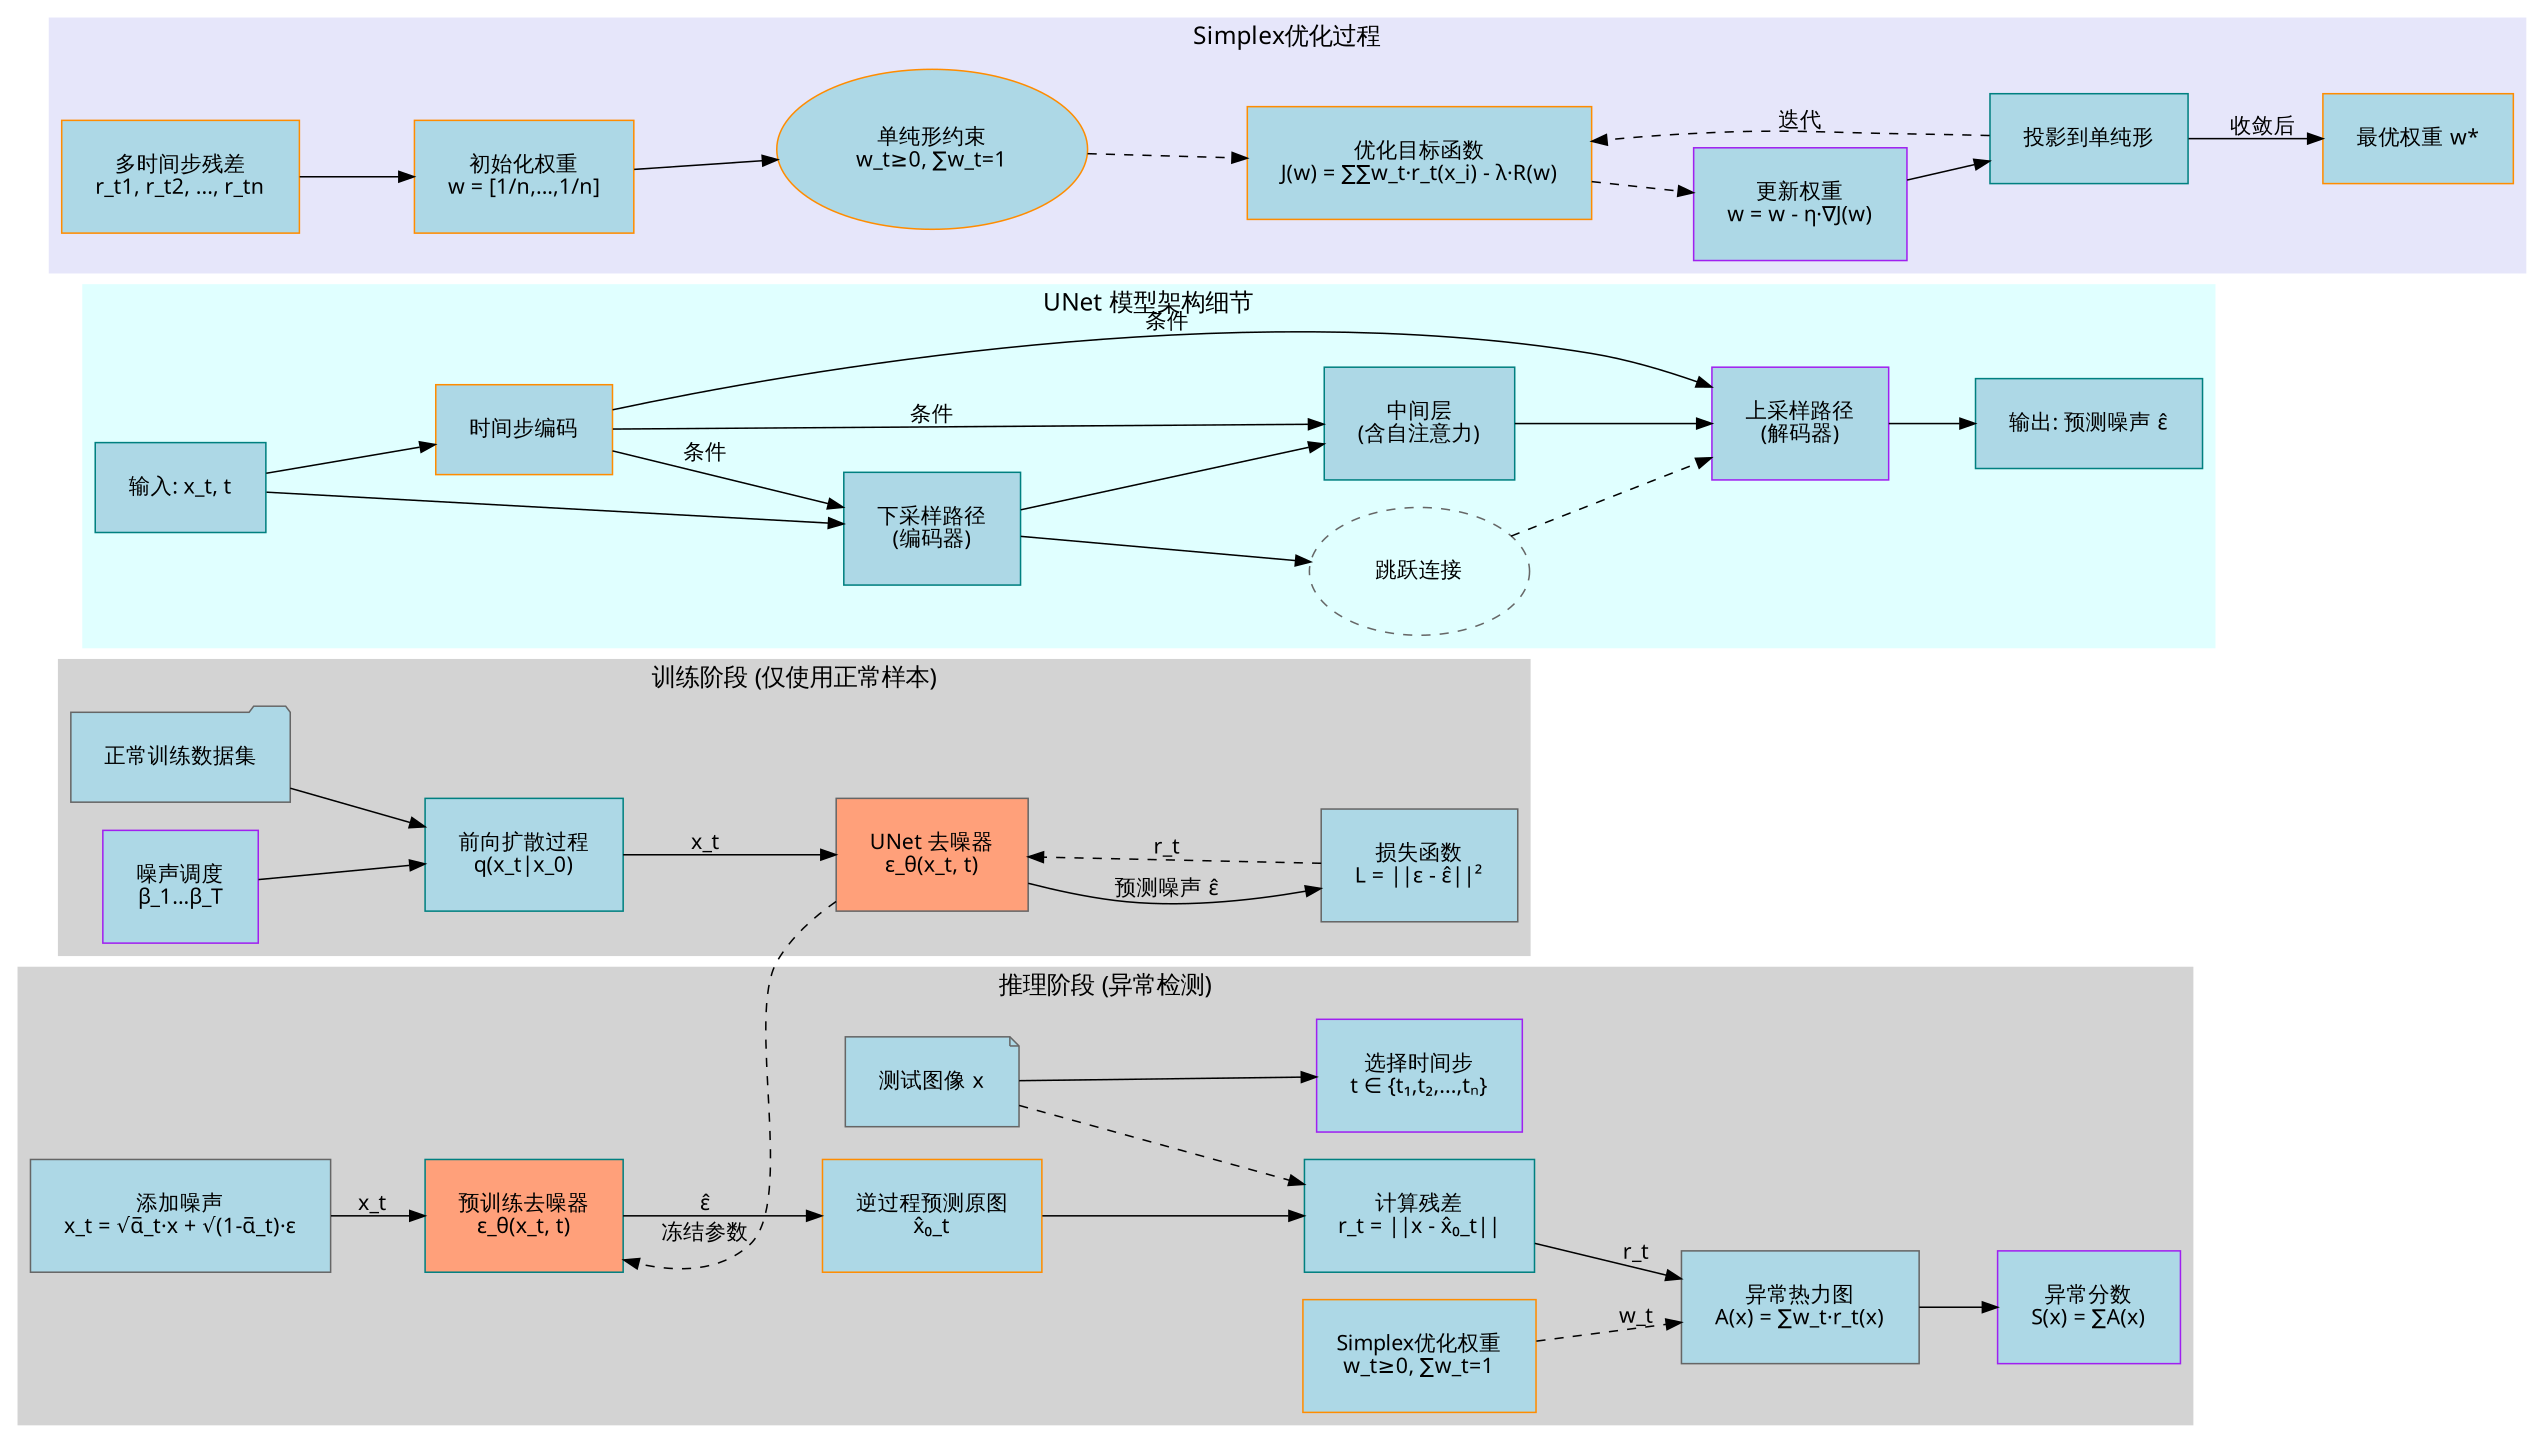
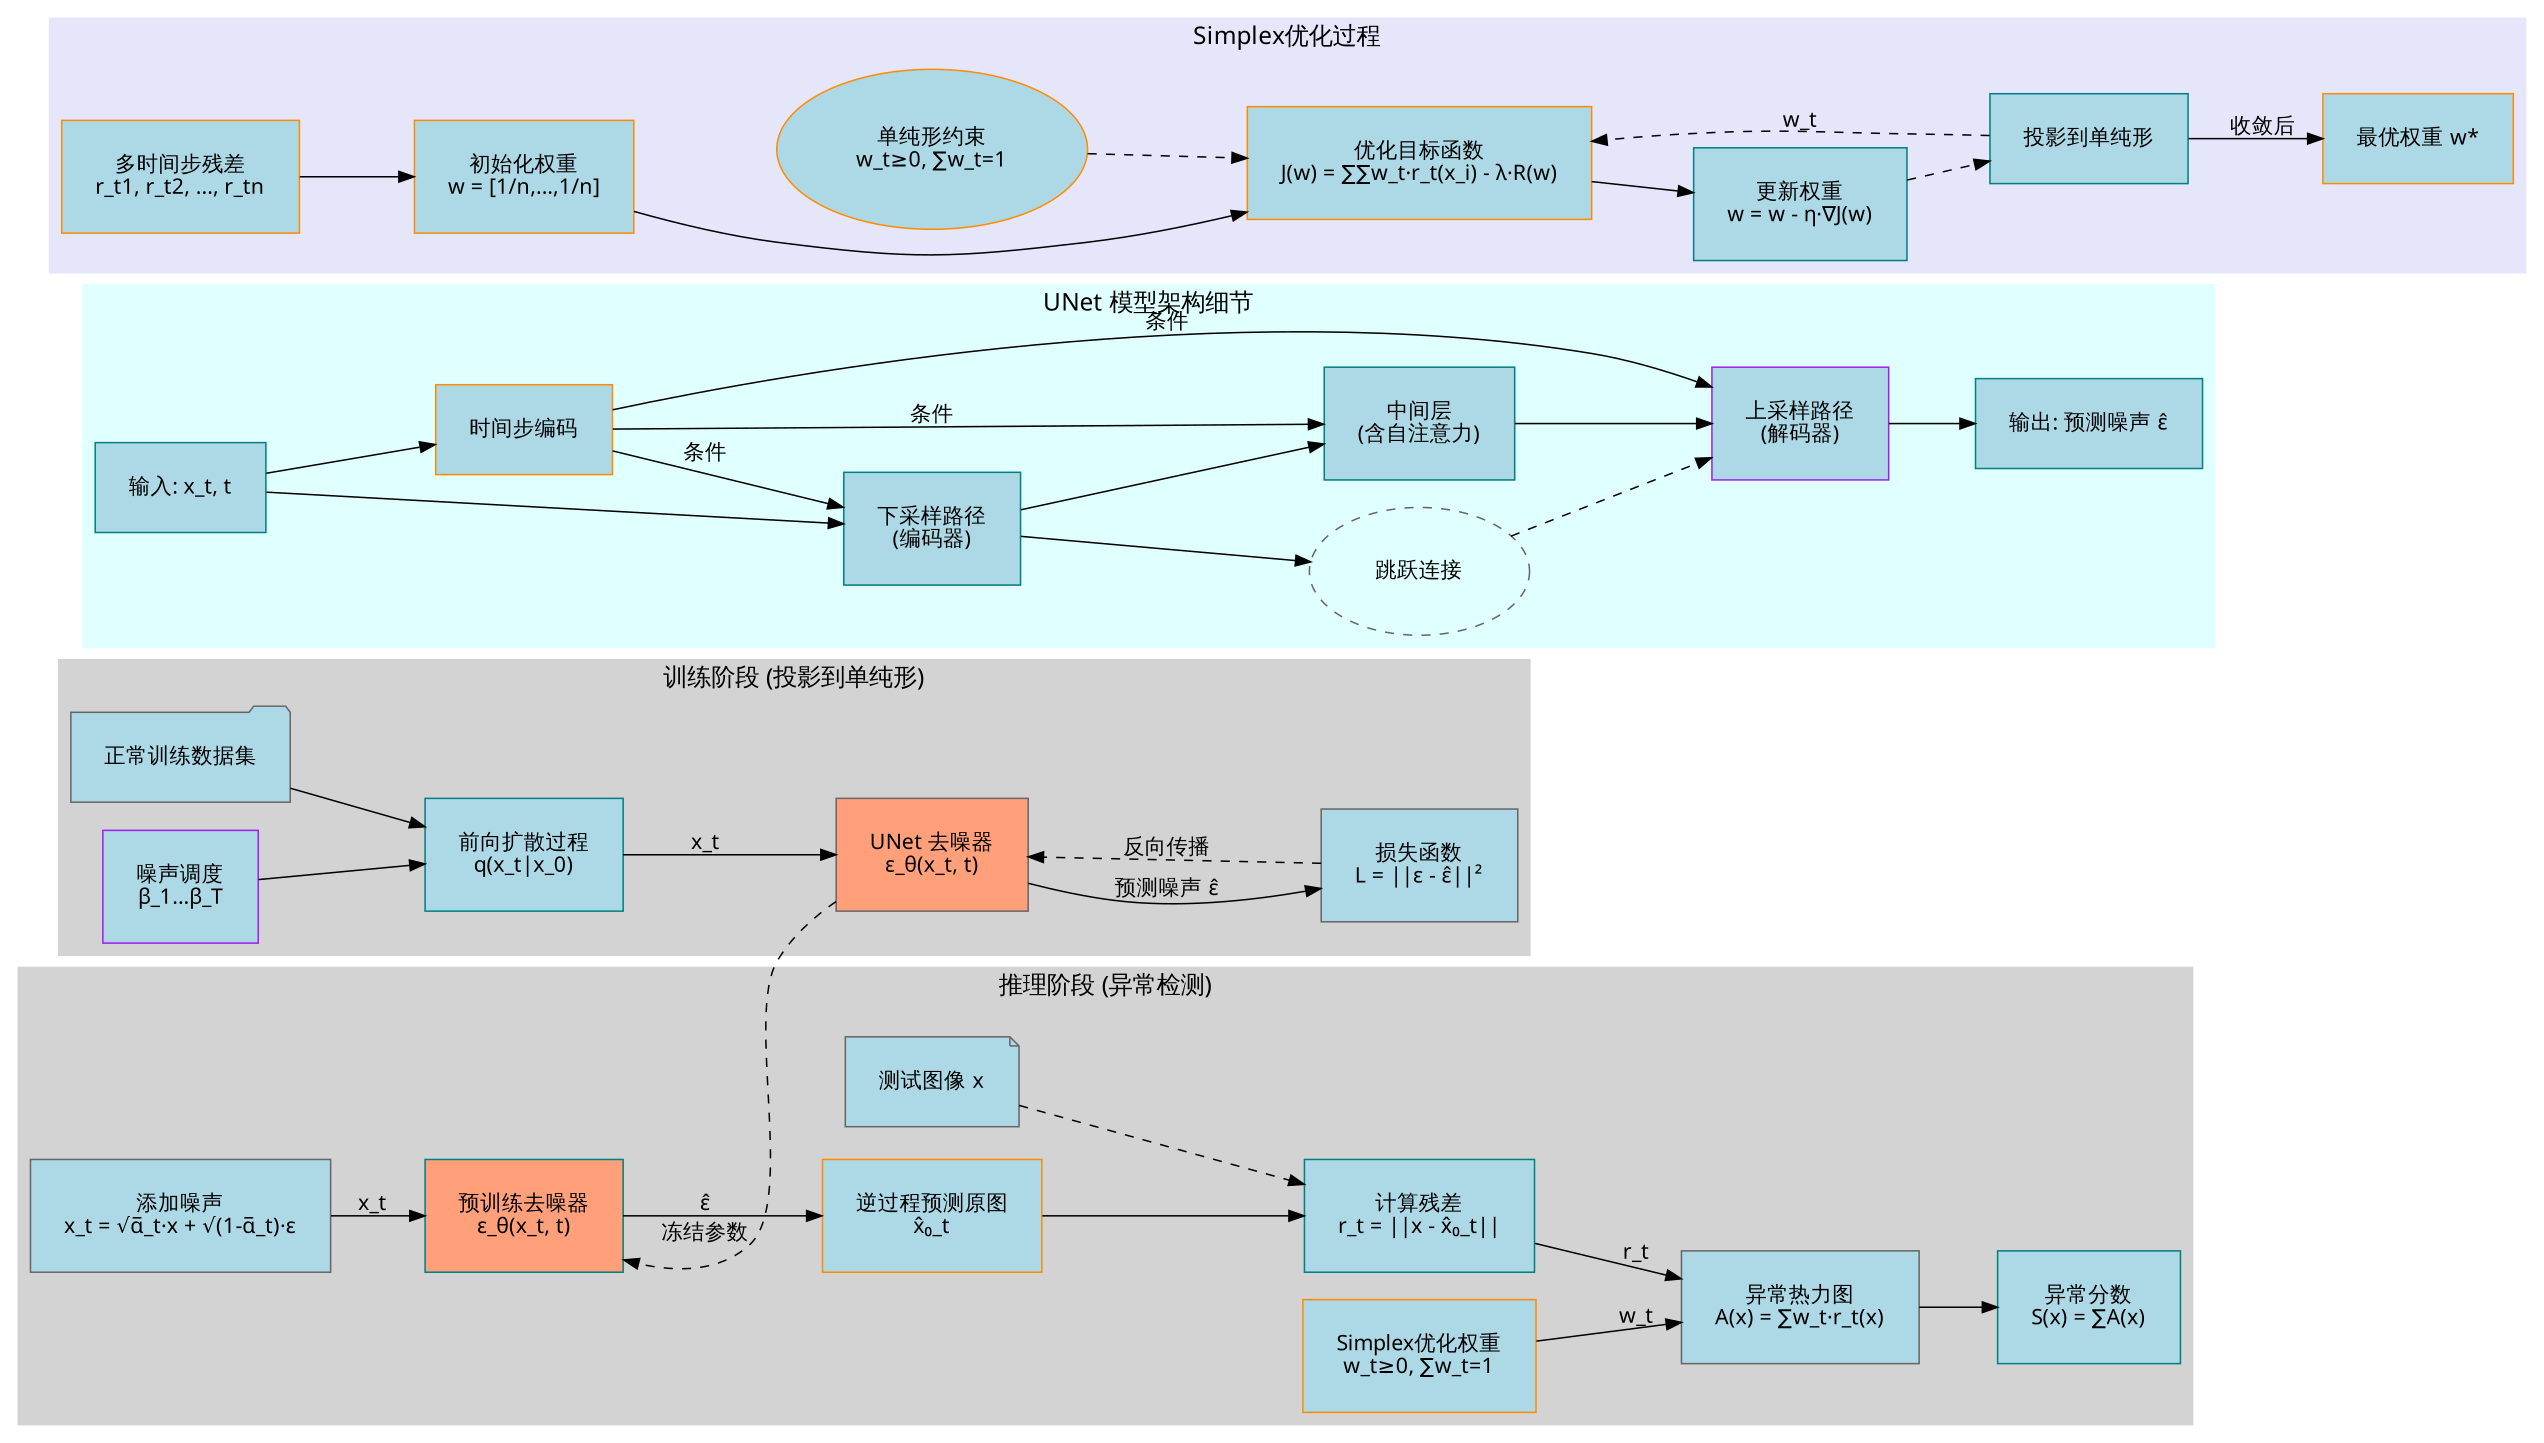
edge "投影到单纯形" -> "优化目标函数 J(w) = ∑∑w_t·r_t(x_i) - λ·R(w)": label "迭代" -> "w_t"
edge "初始化权重 w = [1/n,...,1/n]" -> "单纯形约束 w_t≥0, ∑w_t=1": now "初始化权重 w = [1/n,...,1/n]" -> "优化目标函数 J(w) = ∑∑w_t·r_t(x_i) - λ·R(w)"
edge "更新权重 w = w - η·∇J(w)" -> "投影到单纯形": style solid -> dashed
edge "优化目标函数 J(w) = ∑∑w_t·r_t(x_i) - λ·R(w)" -> "更新权重 w = w - η·∇J(w)": style dashed -> solid
node "更新权重 w = w - η·∇J(w)": color purple -> teal
cluster "训练阶段 (仅使用正常样本)": label "训练阶段 (仅使用正常样本)" -> "训练阶段 (投影到单纯形)"
edge "损失函数 L = ||ε - ε̂||²" -> "UNet 去噪器 ε_θ(x_t, t)": label "r_t" -> "反向传播"
node "选择时间步 t ∈ {t₁,t₂,...,tₙ}": removed
node "异常分数 S(x) = ∑A(x)": color purple -> teal
edge "Simplex优化权重 w_t≥0, ∑w_t=1" -> "异常热力图 A(x) = ∑w_t·r_t(x)": style dashed -> solid
